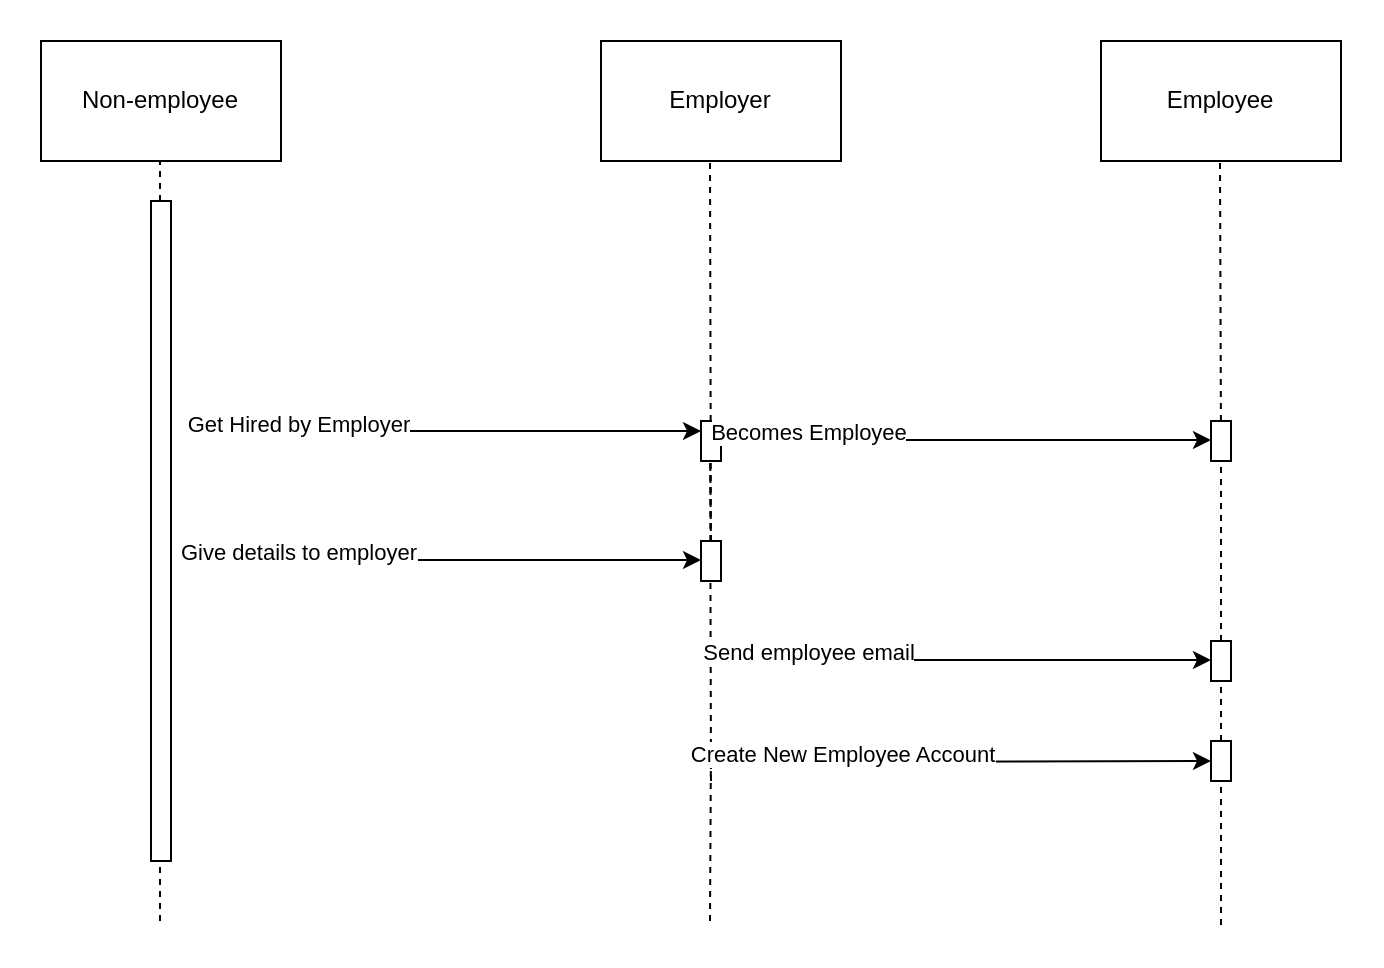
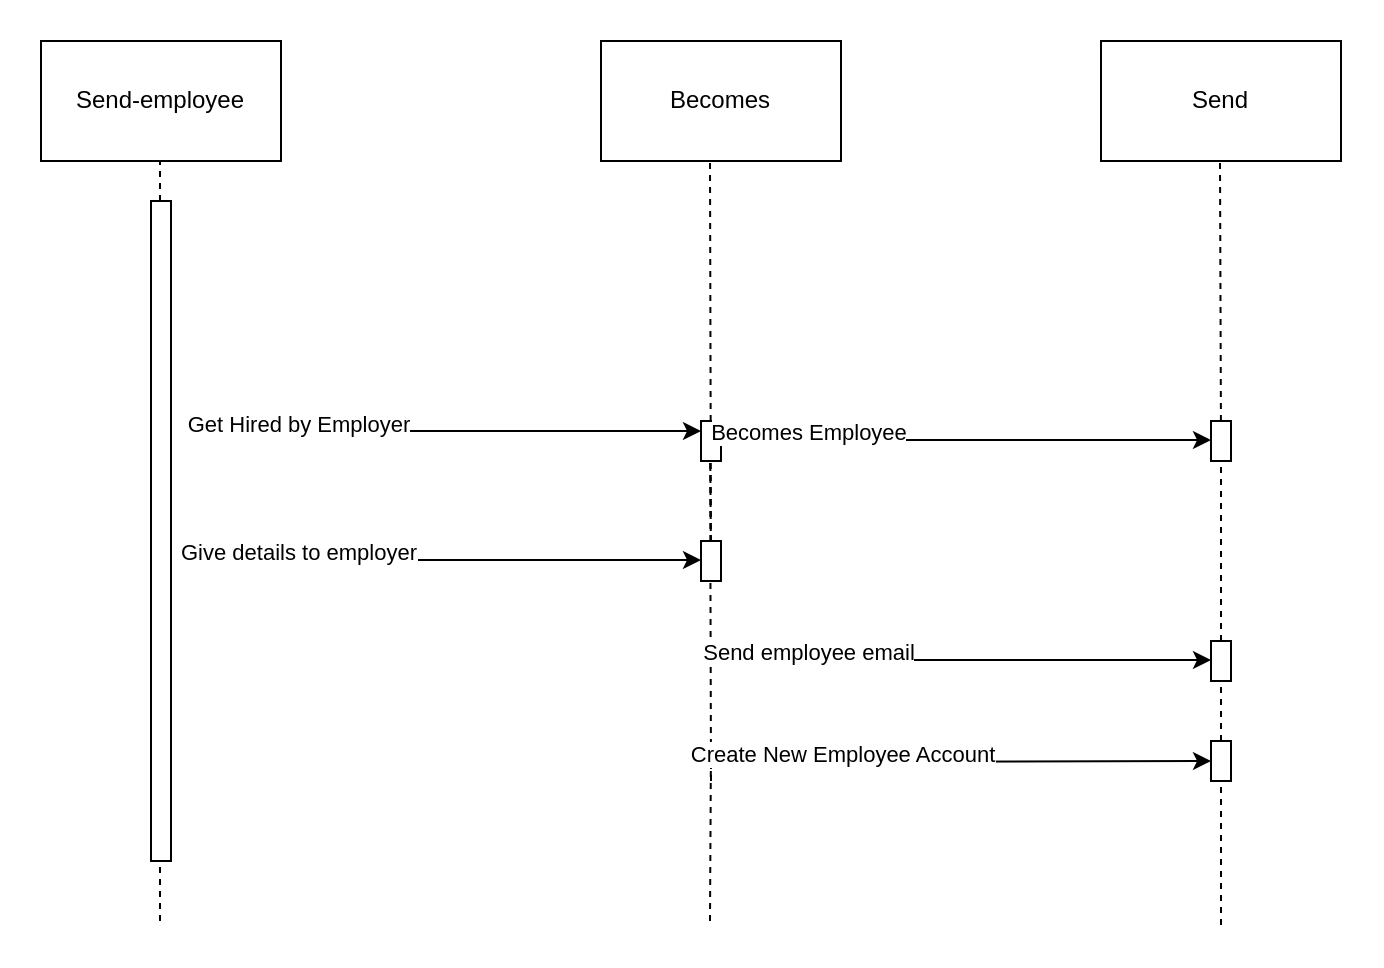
node "Non-employee": label "Non-employee" -> "Send-employee"
node "Employer": label "Employer" -> "Becomes"
node "Employee": label "Employee" -> "Send"
